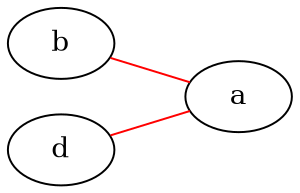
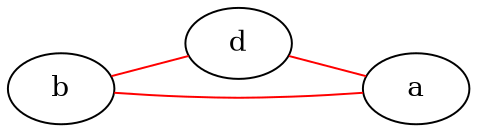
edge "d" -- "b": added
